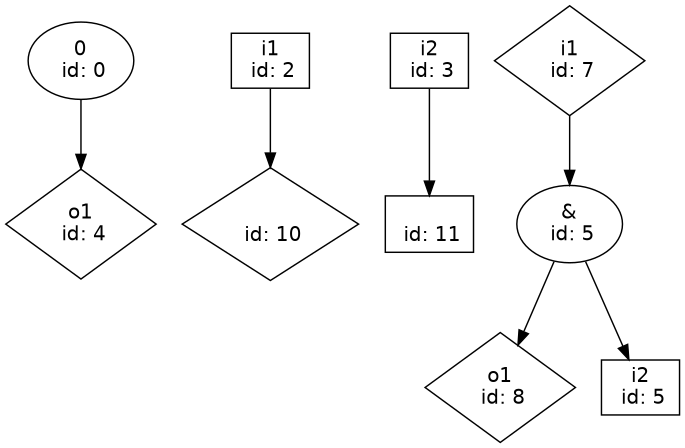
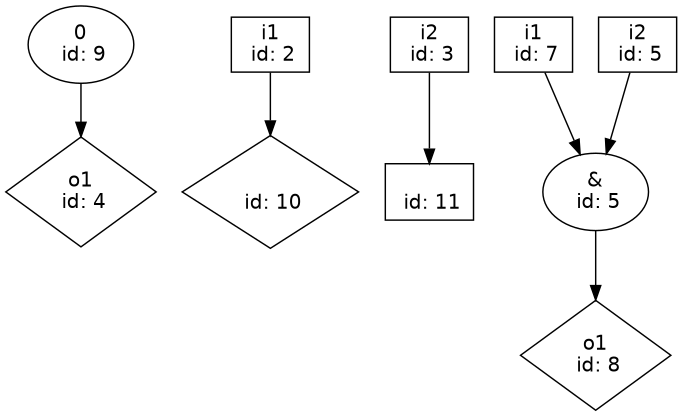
node "0 id: 0": label "0 id: 0" -> "0 id: 9"
node "i1 id: 7": shape diamond -> box
edge "& id: 5" -> "i2 id: 5": reversed
